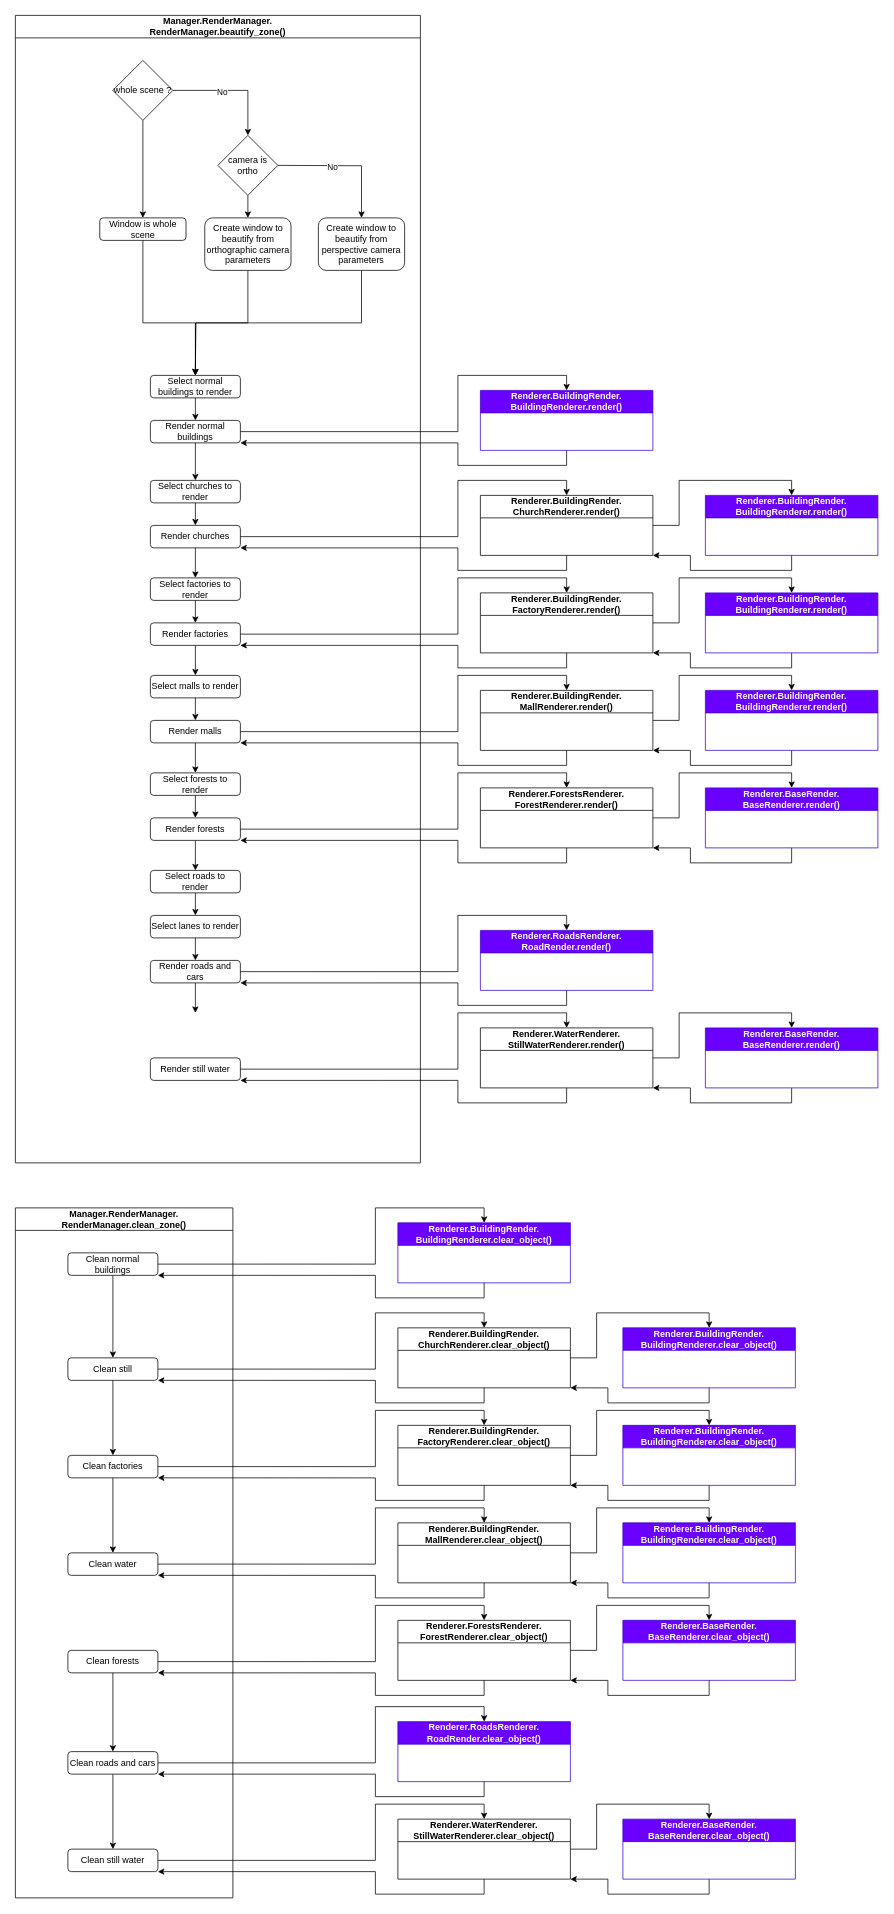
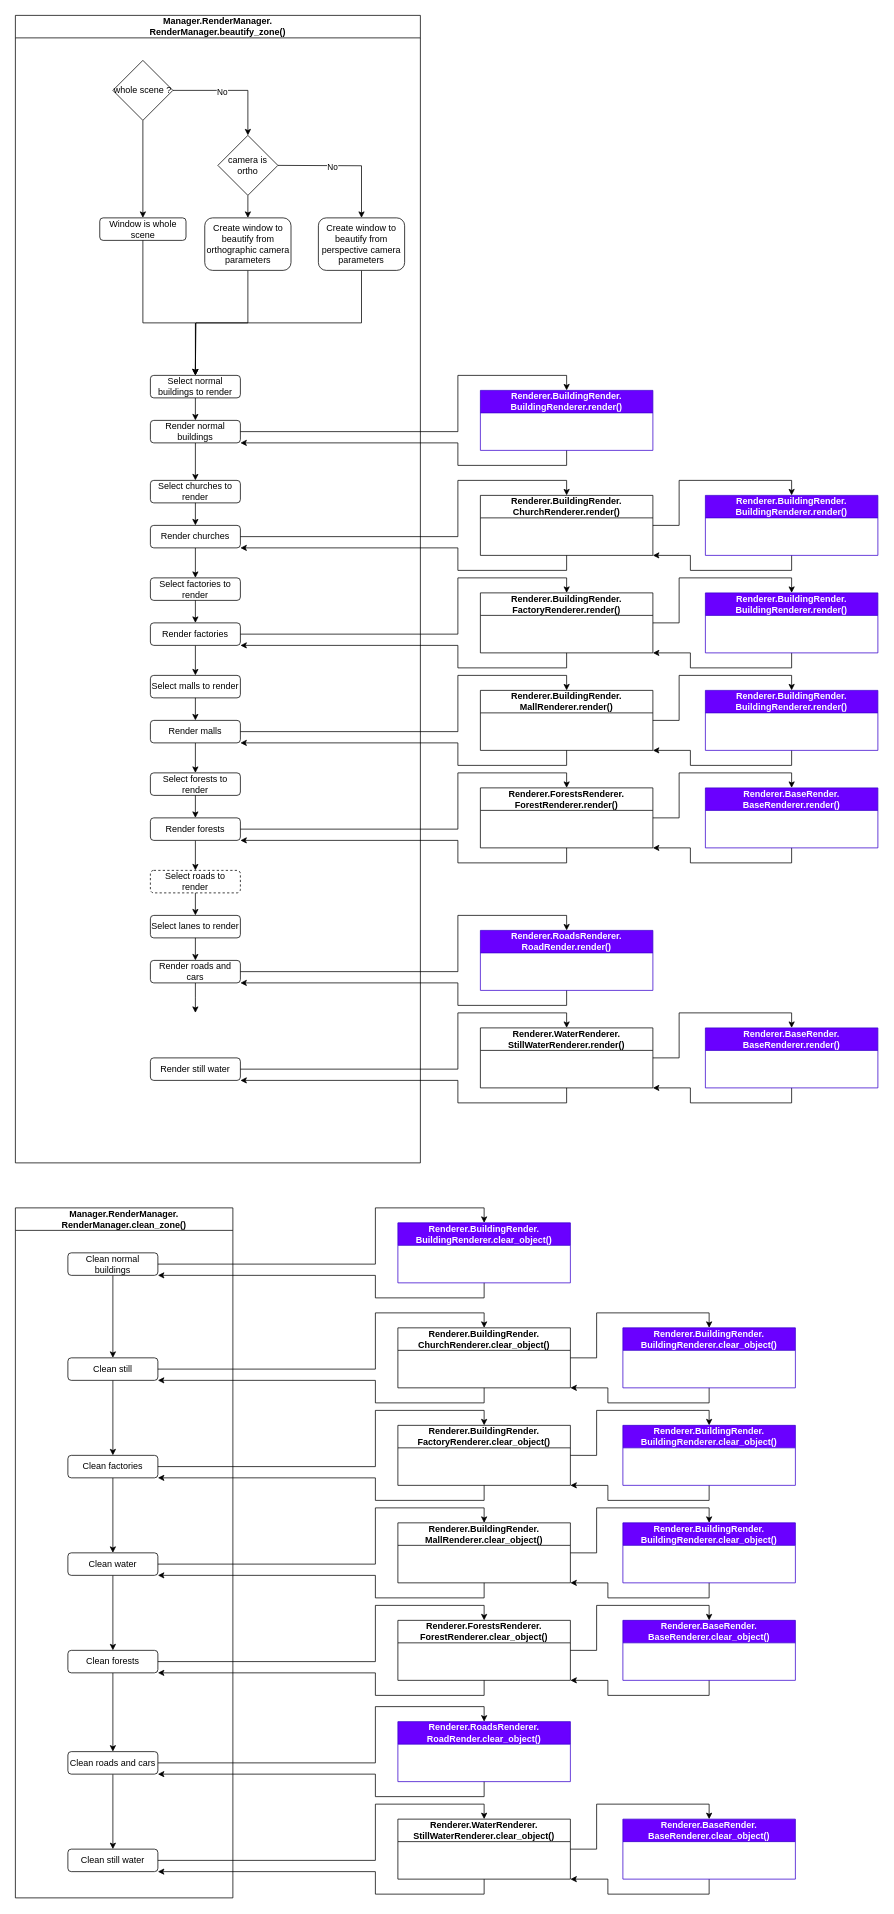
node "Select roads to render": style solid -> dashed
edge "Clean water" -> "Clean forests": added
